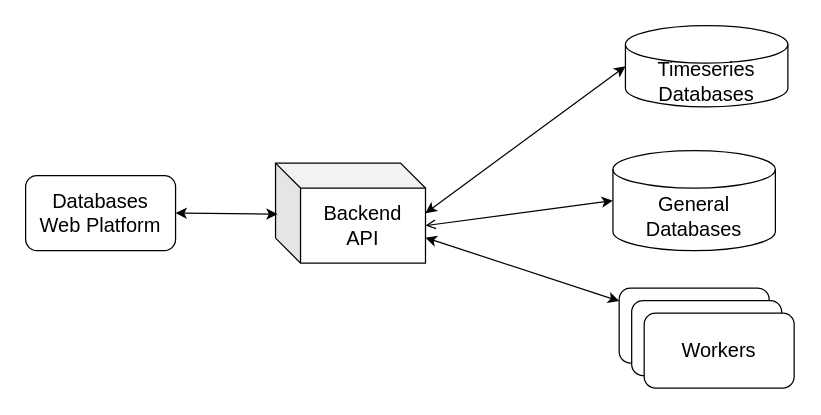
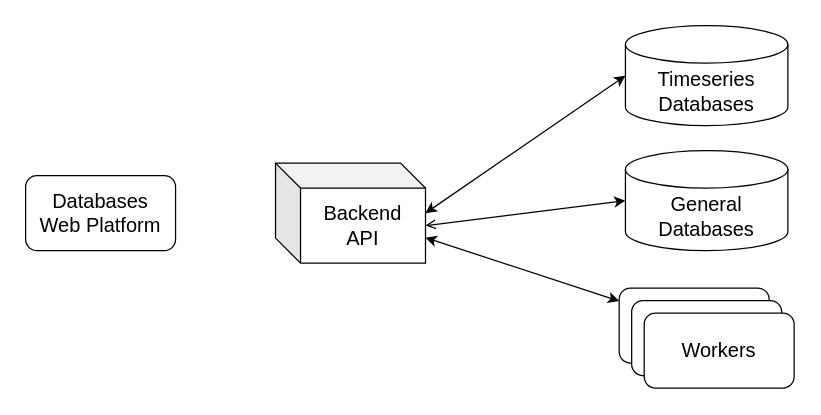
node "Timeseries Databases": size 163x81 -> 163x100
node "General Databases": moved (694, 201) -> (707, 201)
edge "Databases Web Platform" -- "Backend API": removed
